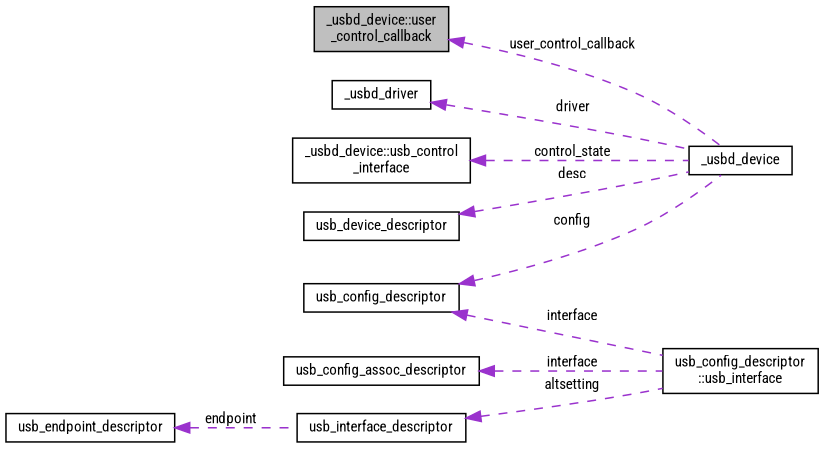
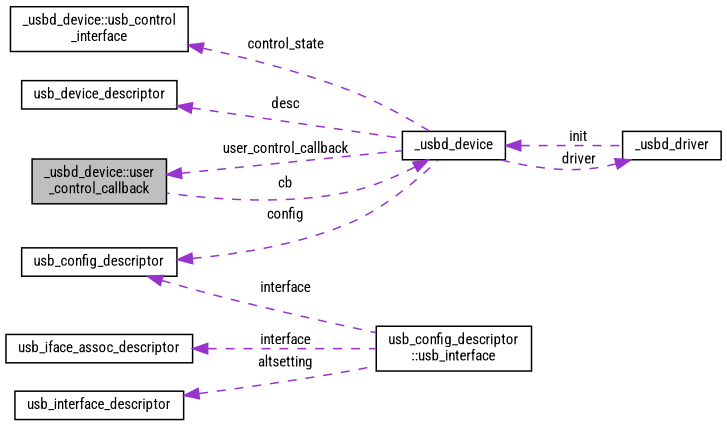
edge "_usbd_driver" -> "_usbd_device": added, label "init"
edge "_usbd_device::user _control_callback" -> "_usbd_device": added, label "cb"
node "usb_config_assoc_descriptor": label "usb_config_assoc_descriptor" -> "usb_iface_assoc_descriptor"
node "usb_endpoint_descriptor": removed
